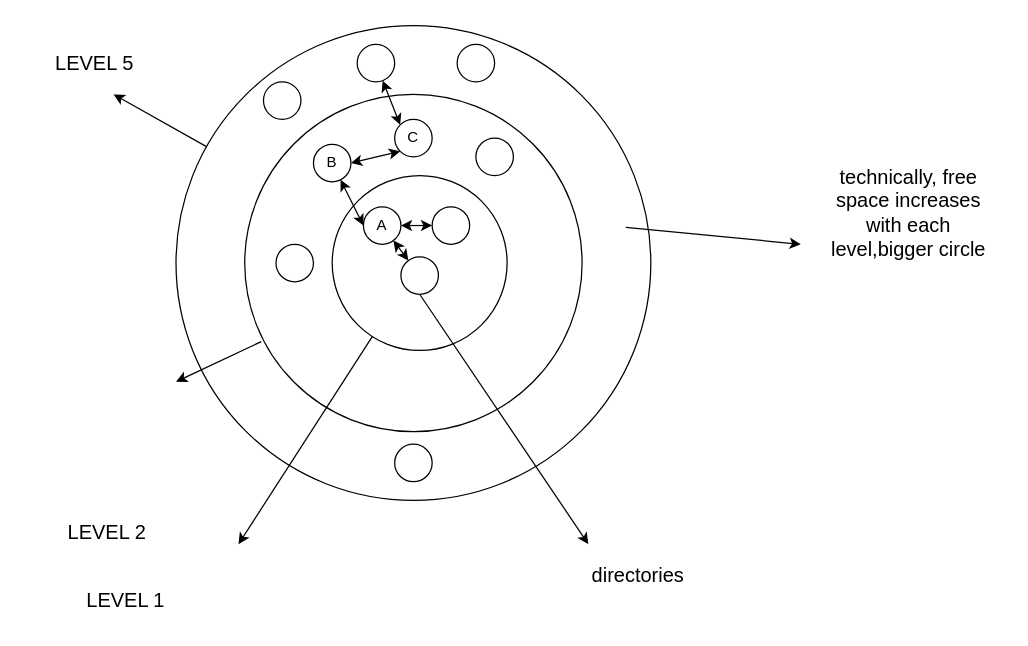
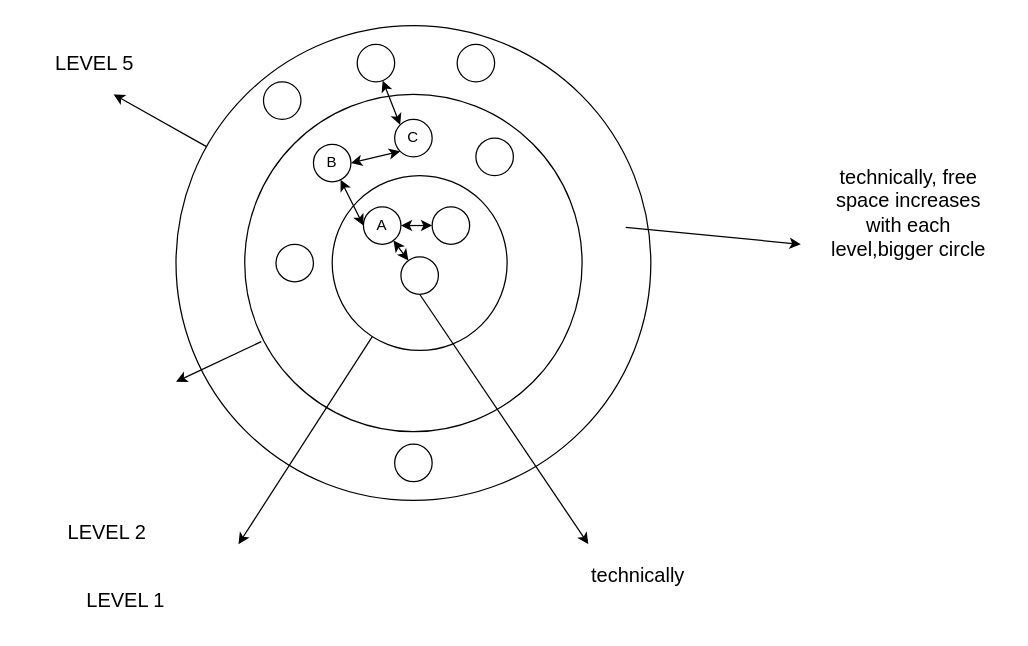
node "directories": label "directories" -> "technically"
